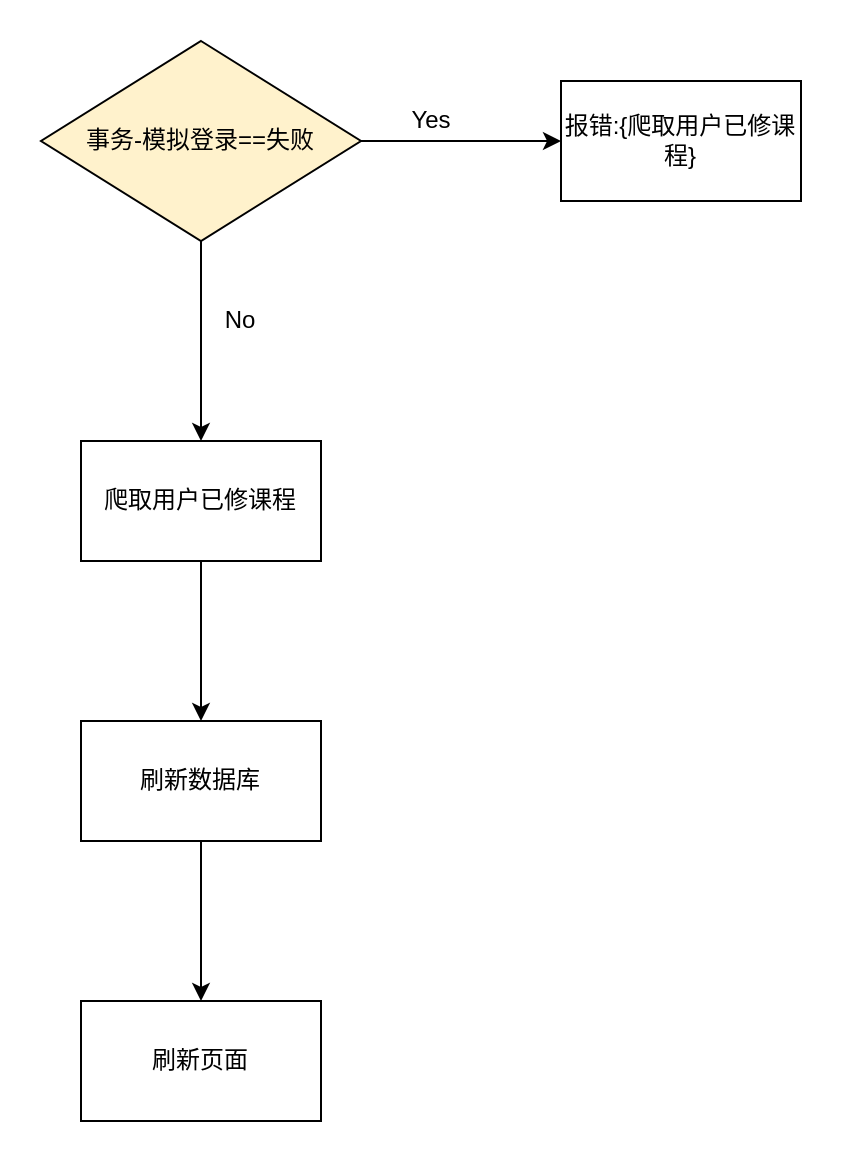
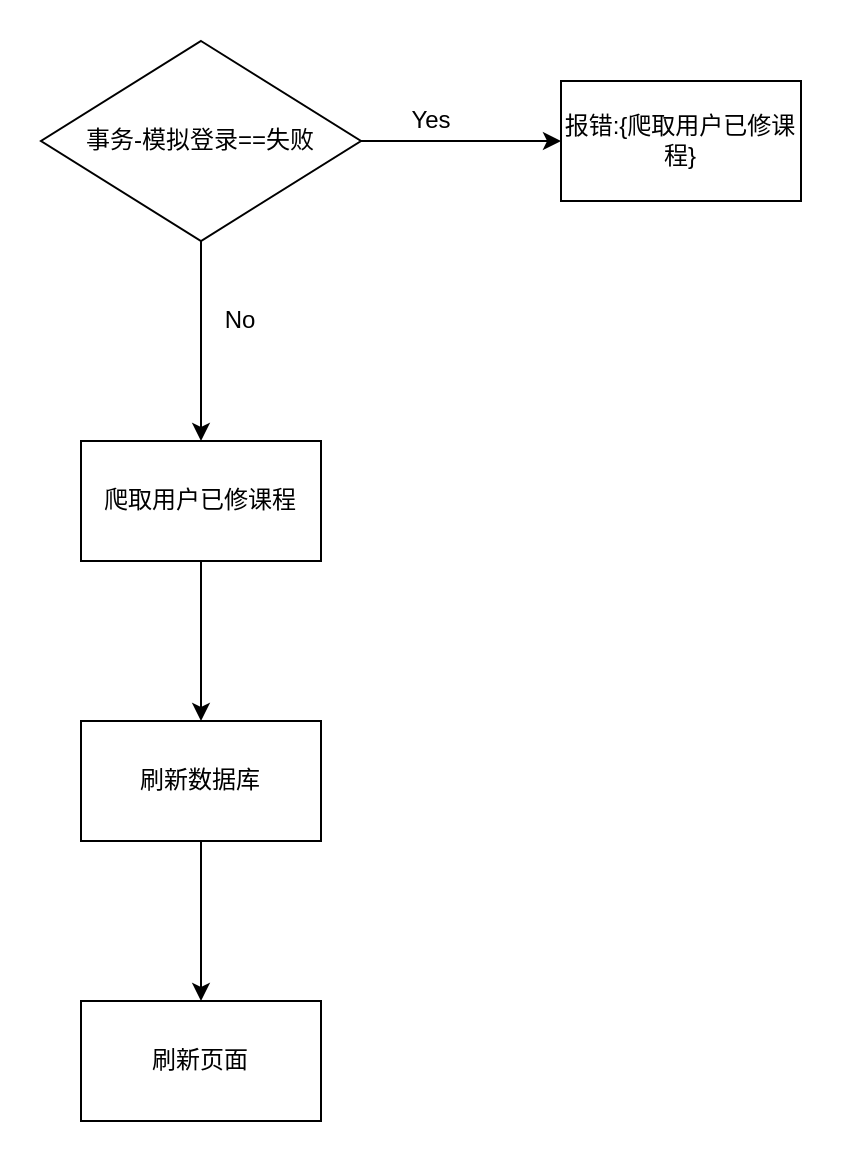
node "事务-模拟登录==失败": fillcolor #fff2cc -> #ffffff
